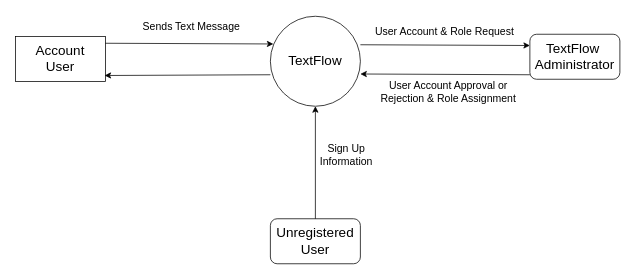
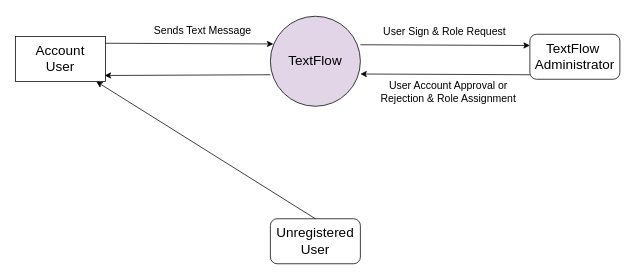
node "Sends Text Message": moved (192, 27) -> (203, 30)
node "User Account & Role Request": label "User Account & Role Request" -> "User Sign & Role Request"
node "TextFlow": fillcolor #ffffff -> #e1d5e7
node "Sign Up Information": removed
edge "Unregistered User" -> "TextFlow": now "Unregistered User" -> "Account User"
